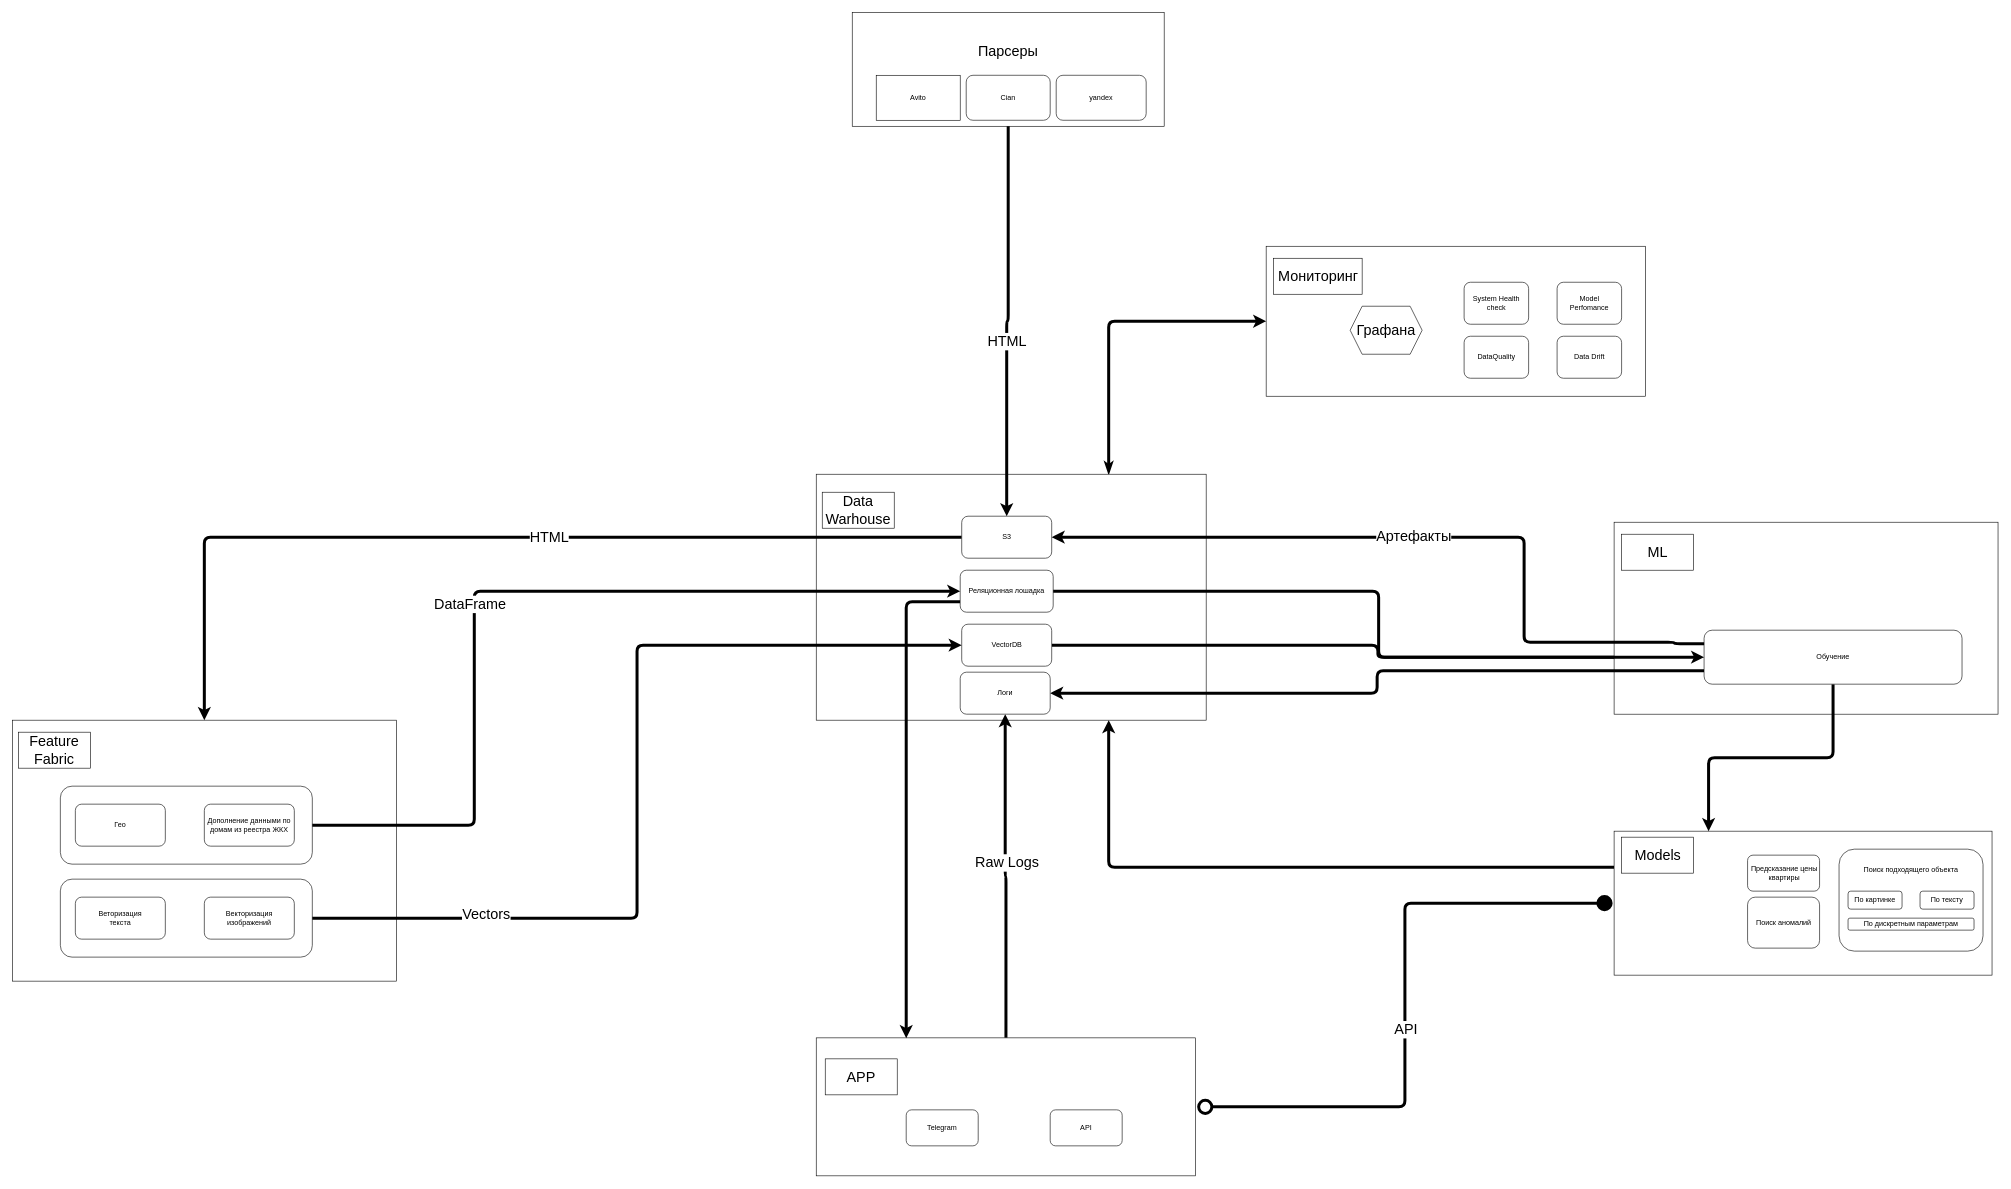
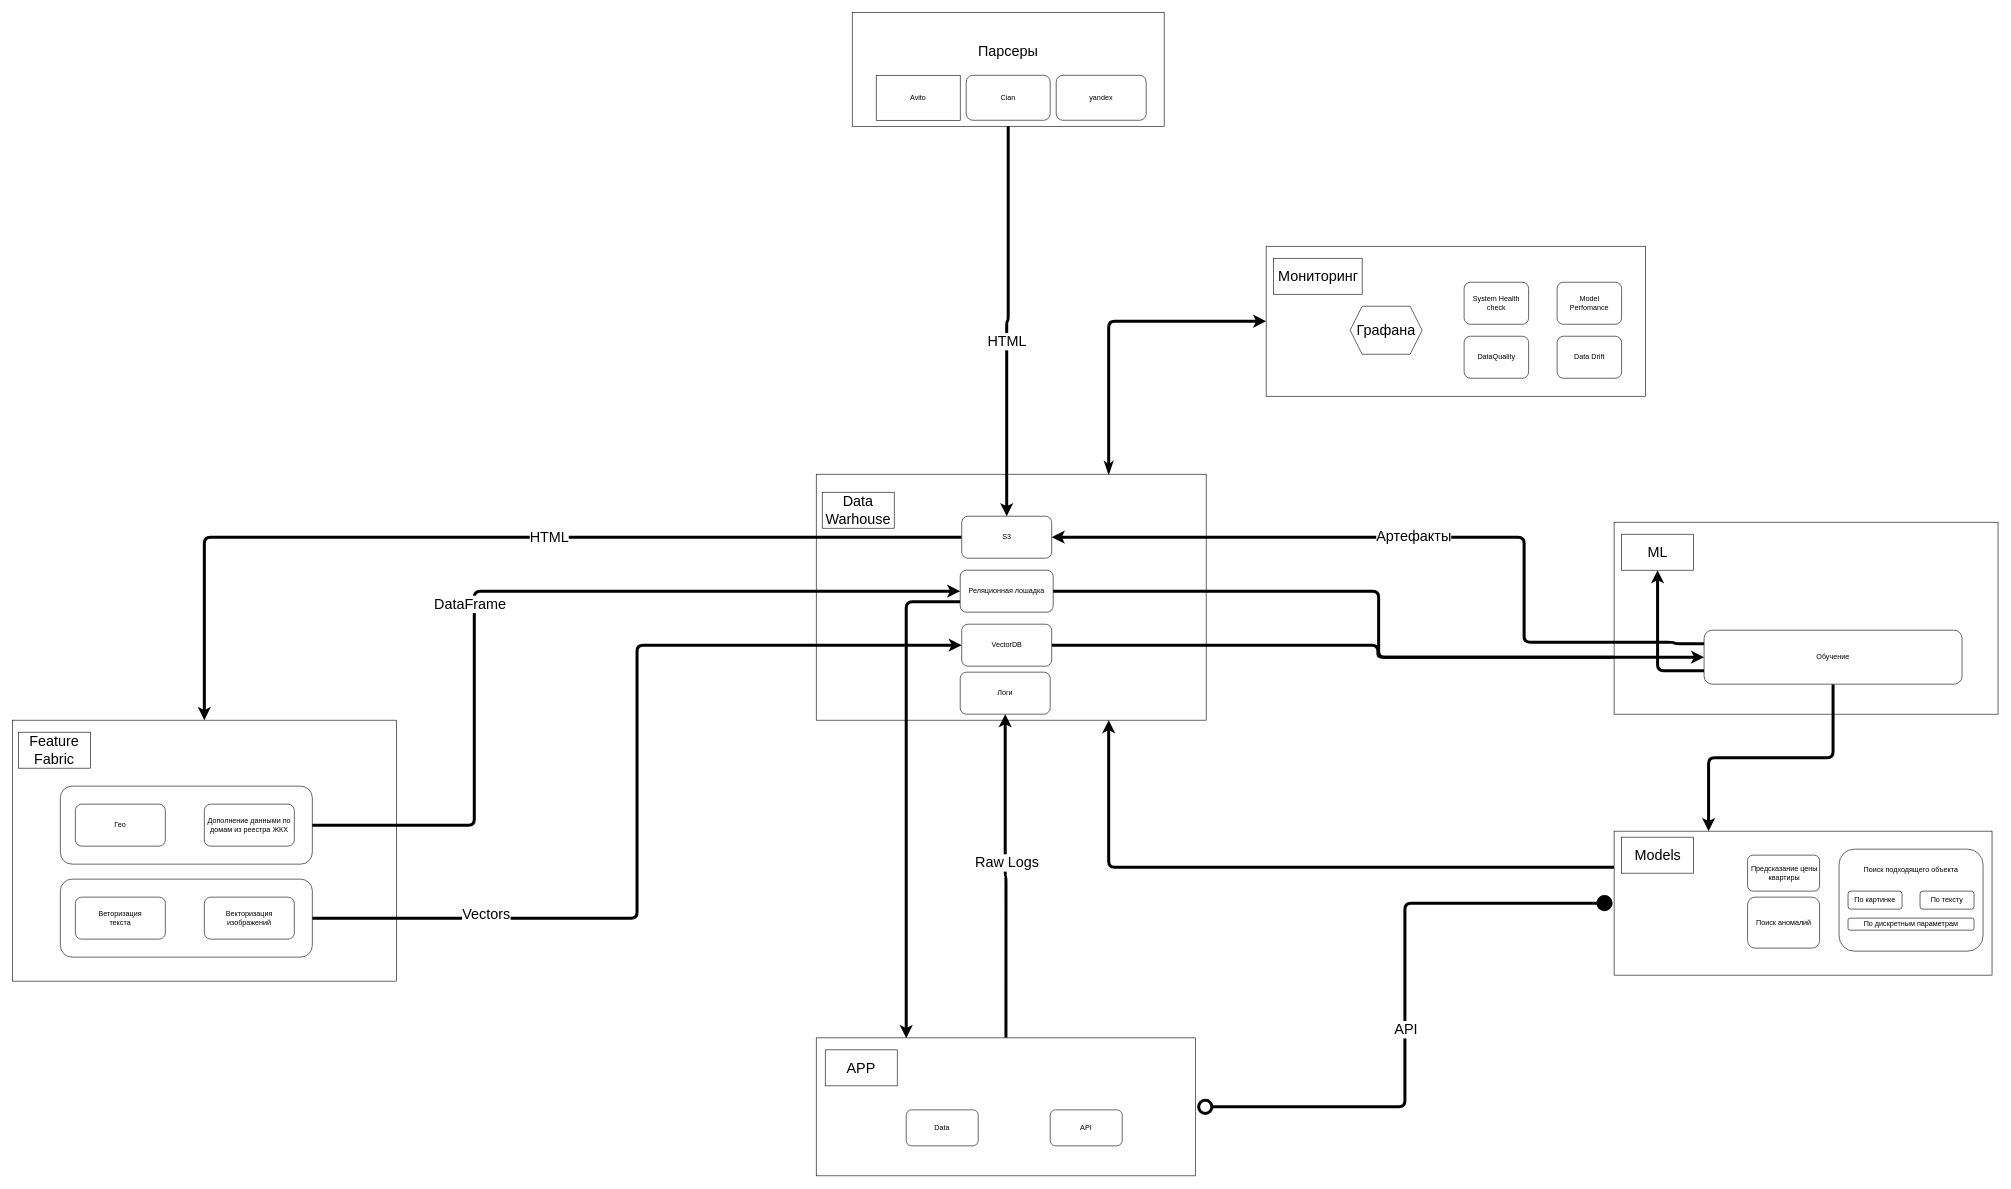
edge "Обучение" -> "Логи": now "Обучение" -> "ML"
node "APP": moved (861, 1077) -> (861, 1068)
node "Telegram": label "Telegram" -> "Data"
